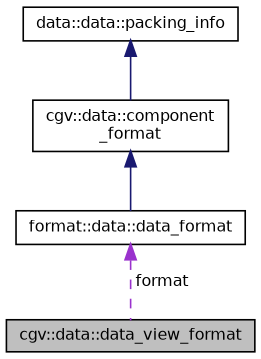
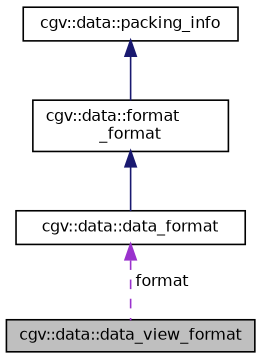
node "data::data::packing_info": label "data::data::packing_info" -> "cgv::data::packing_info"
node "cgv::data::component _format": label "cgv::data::component _format" -> "cgv::data::format _format"
node "format::data::data_format": label "format::data::data_format" -> "cgv::data::data_format"
